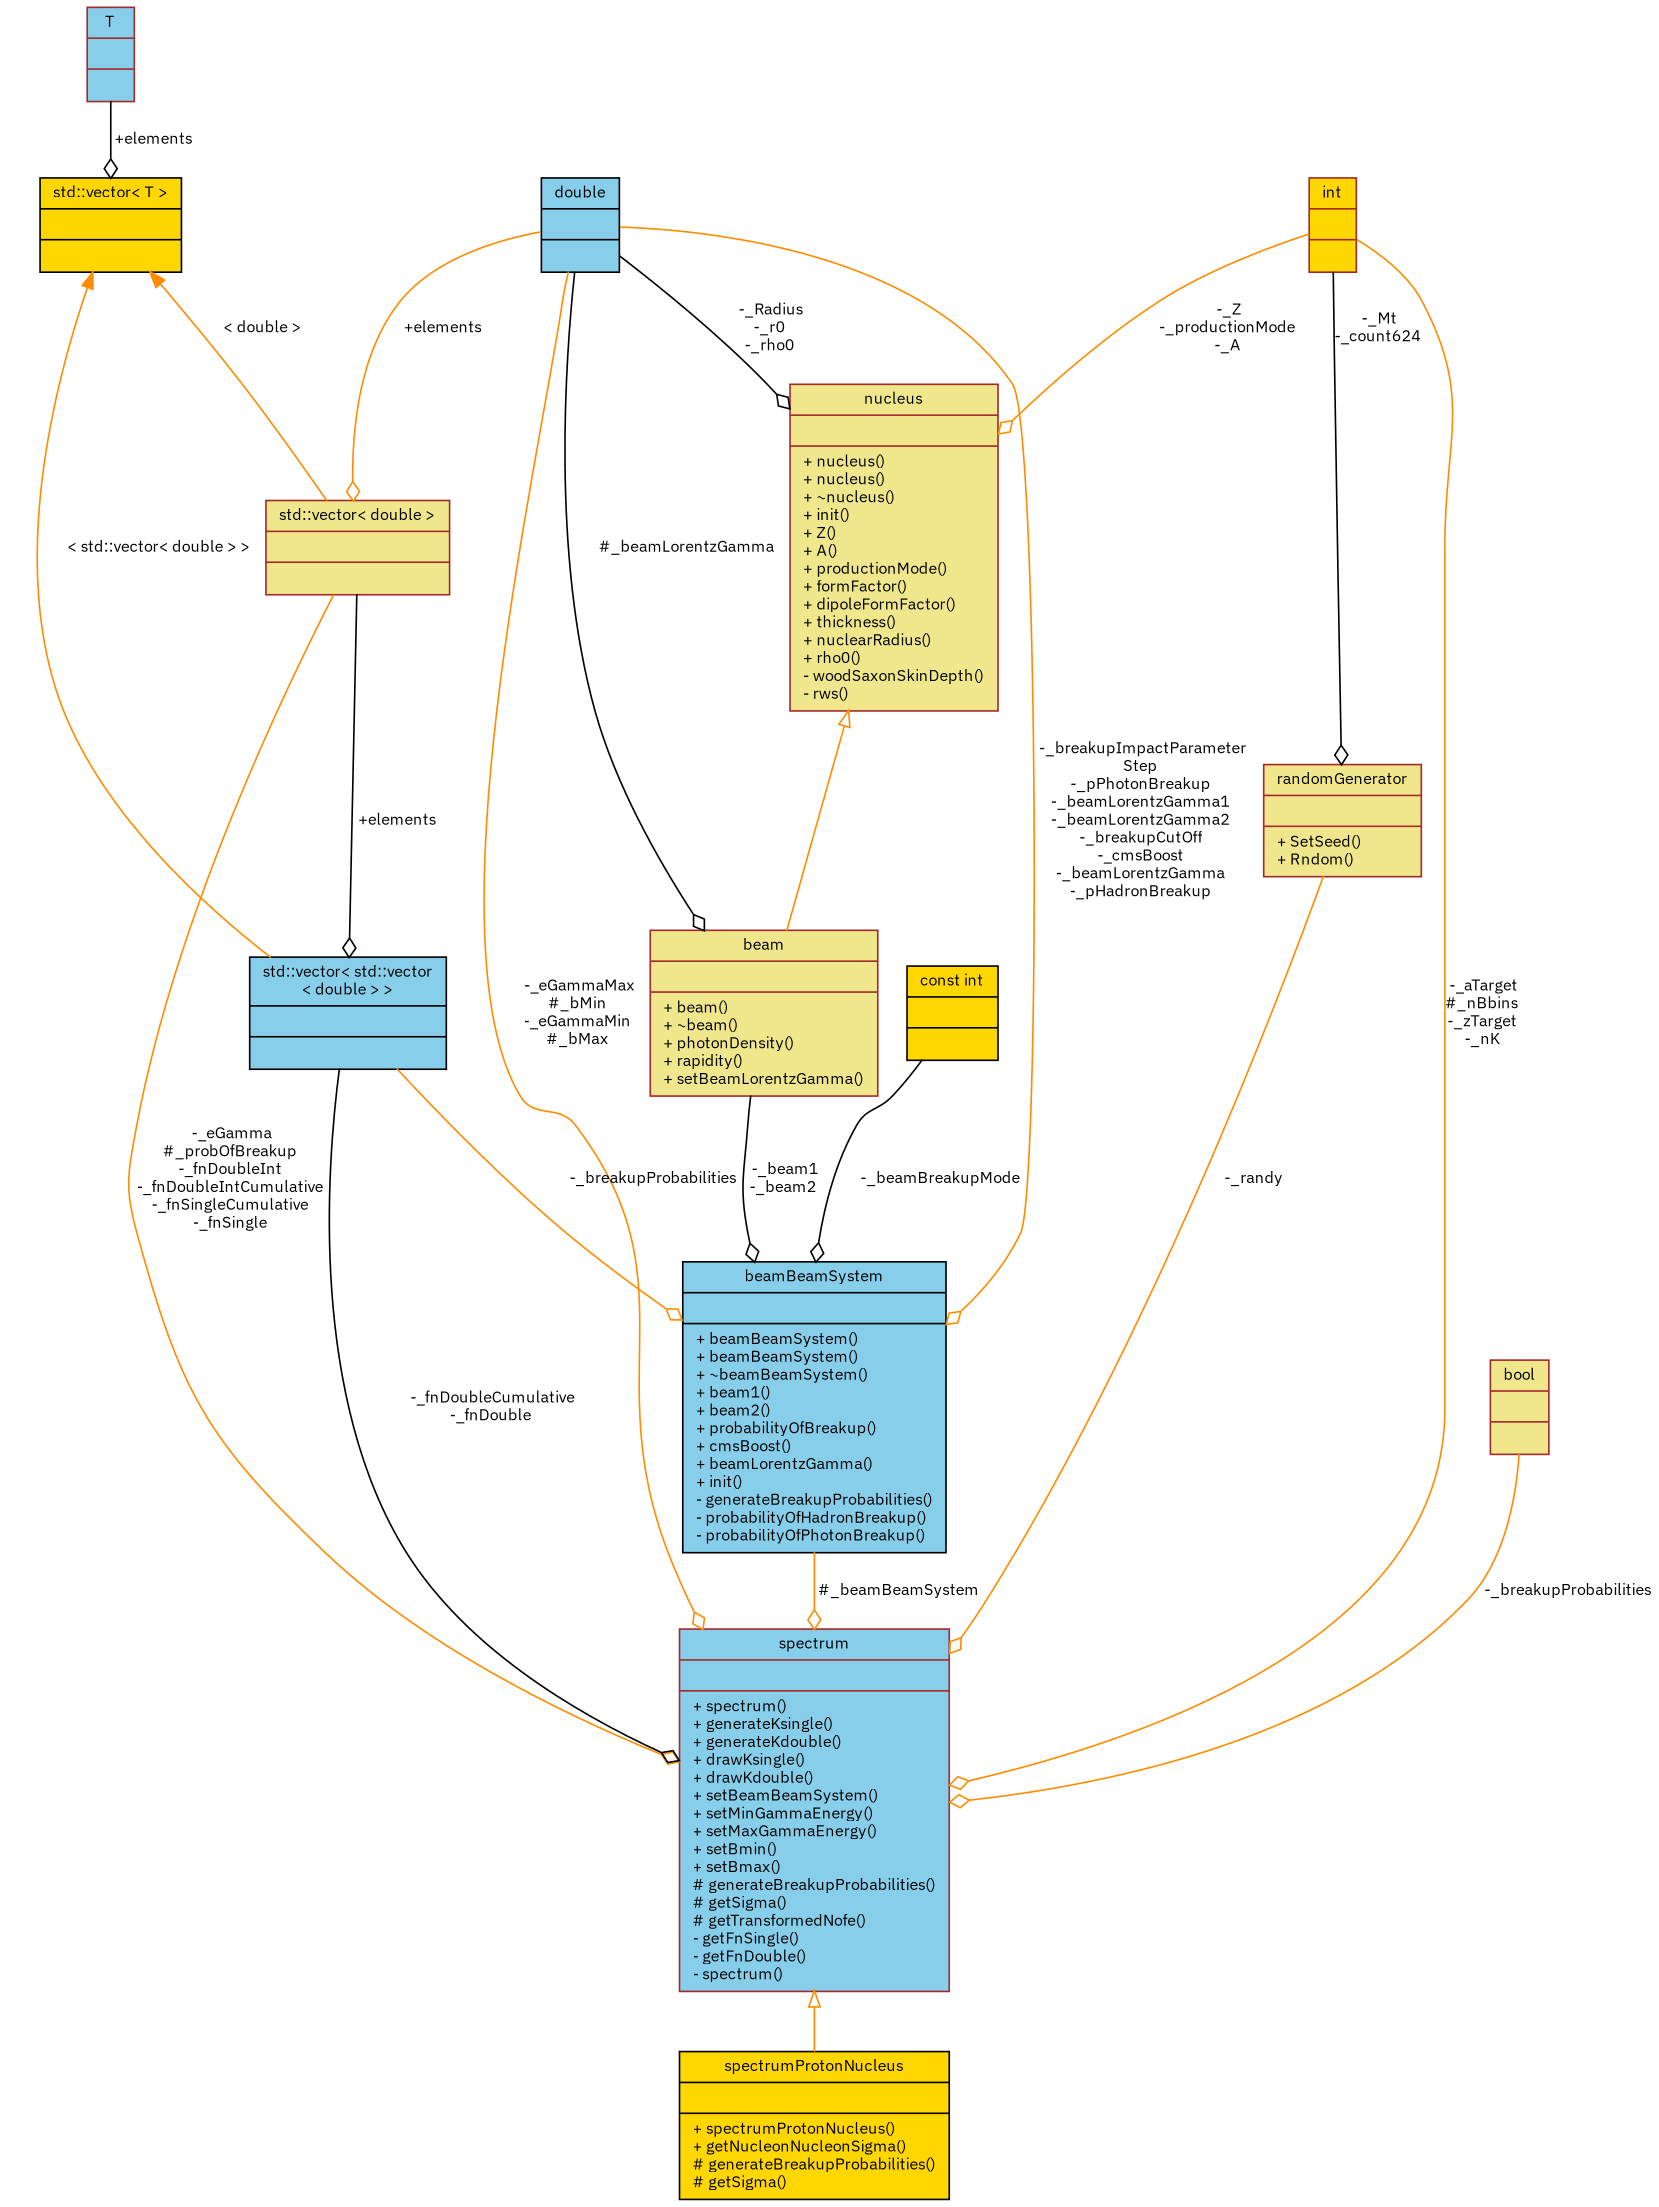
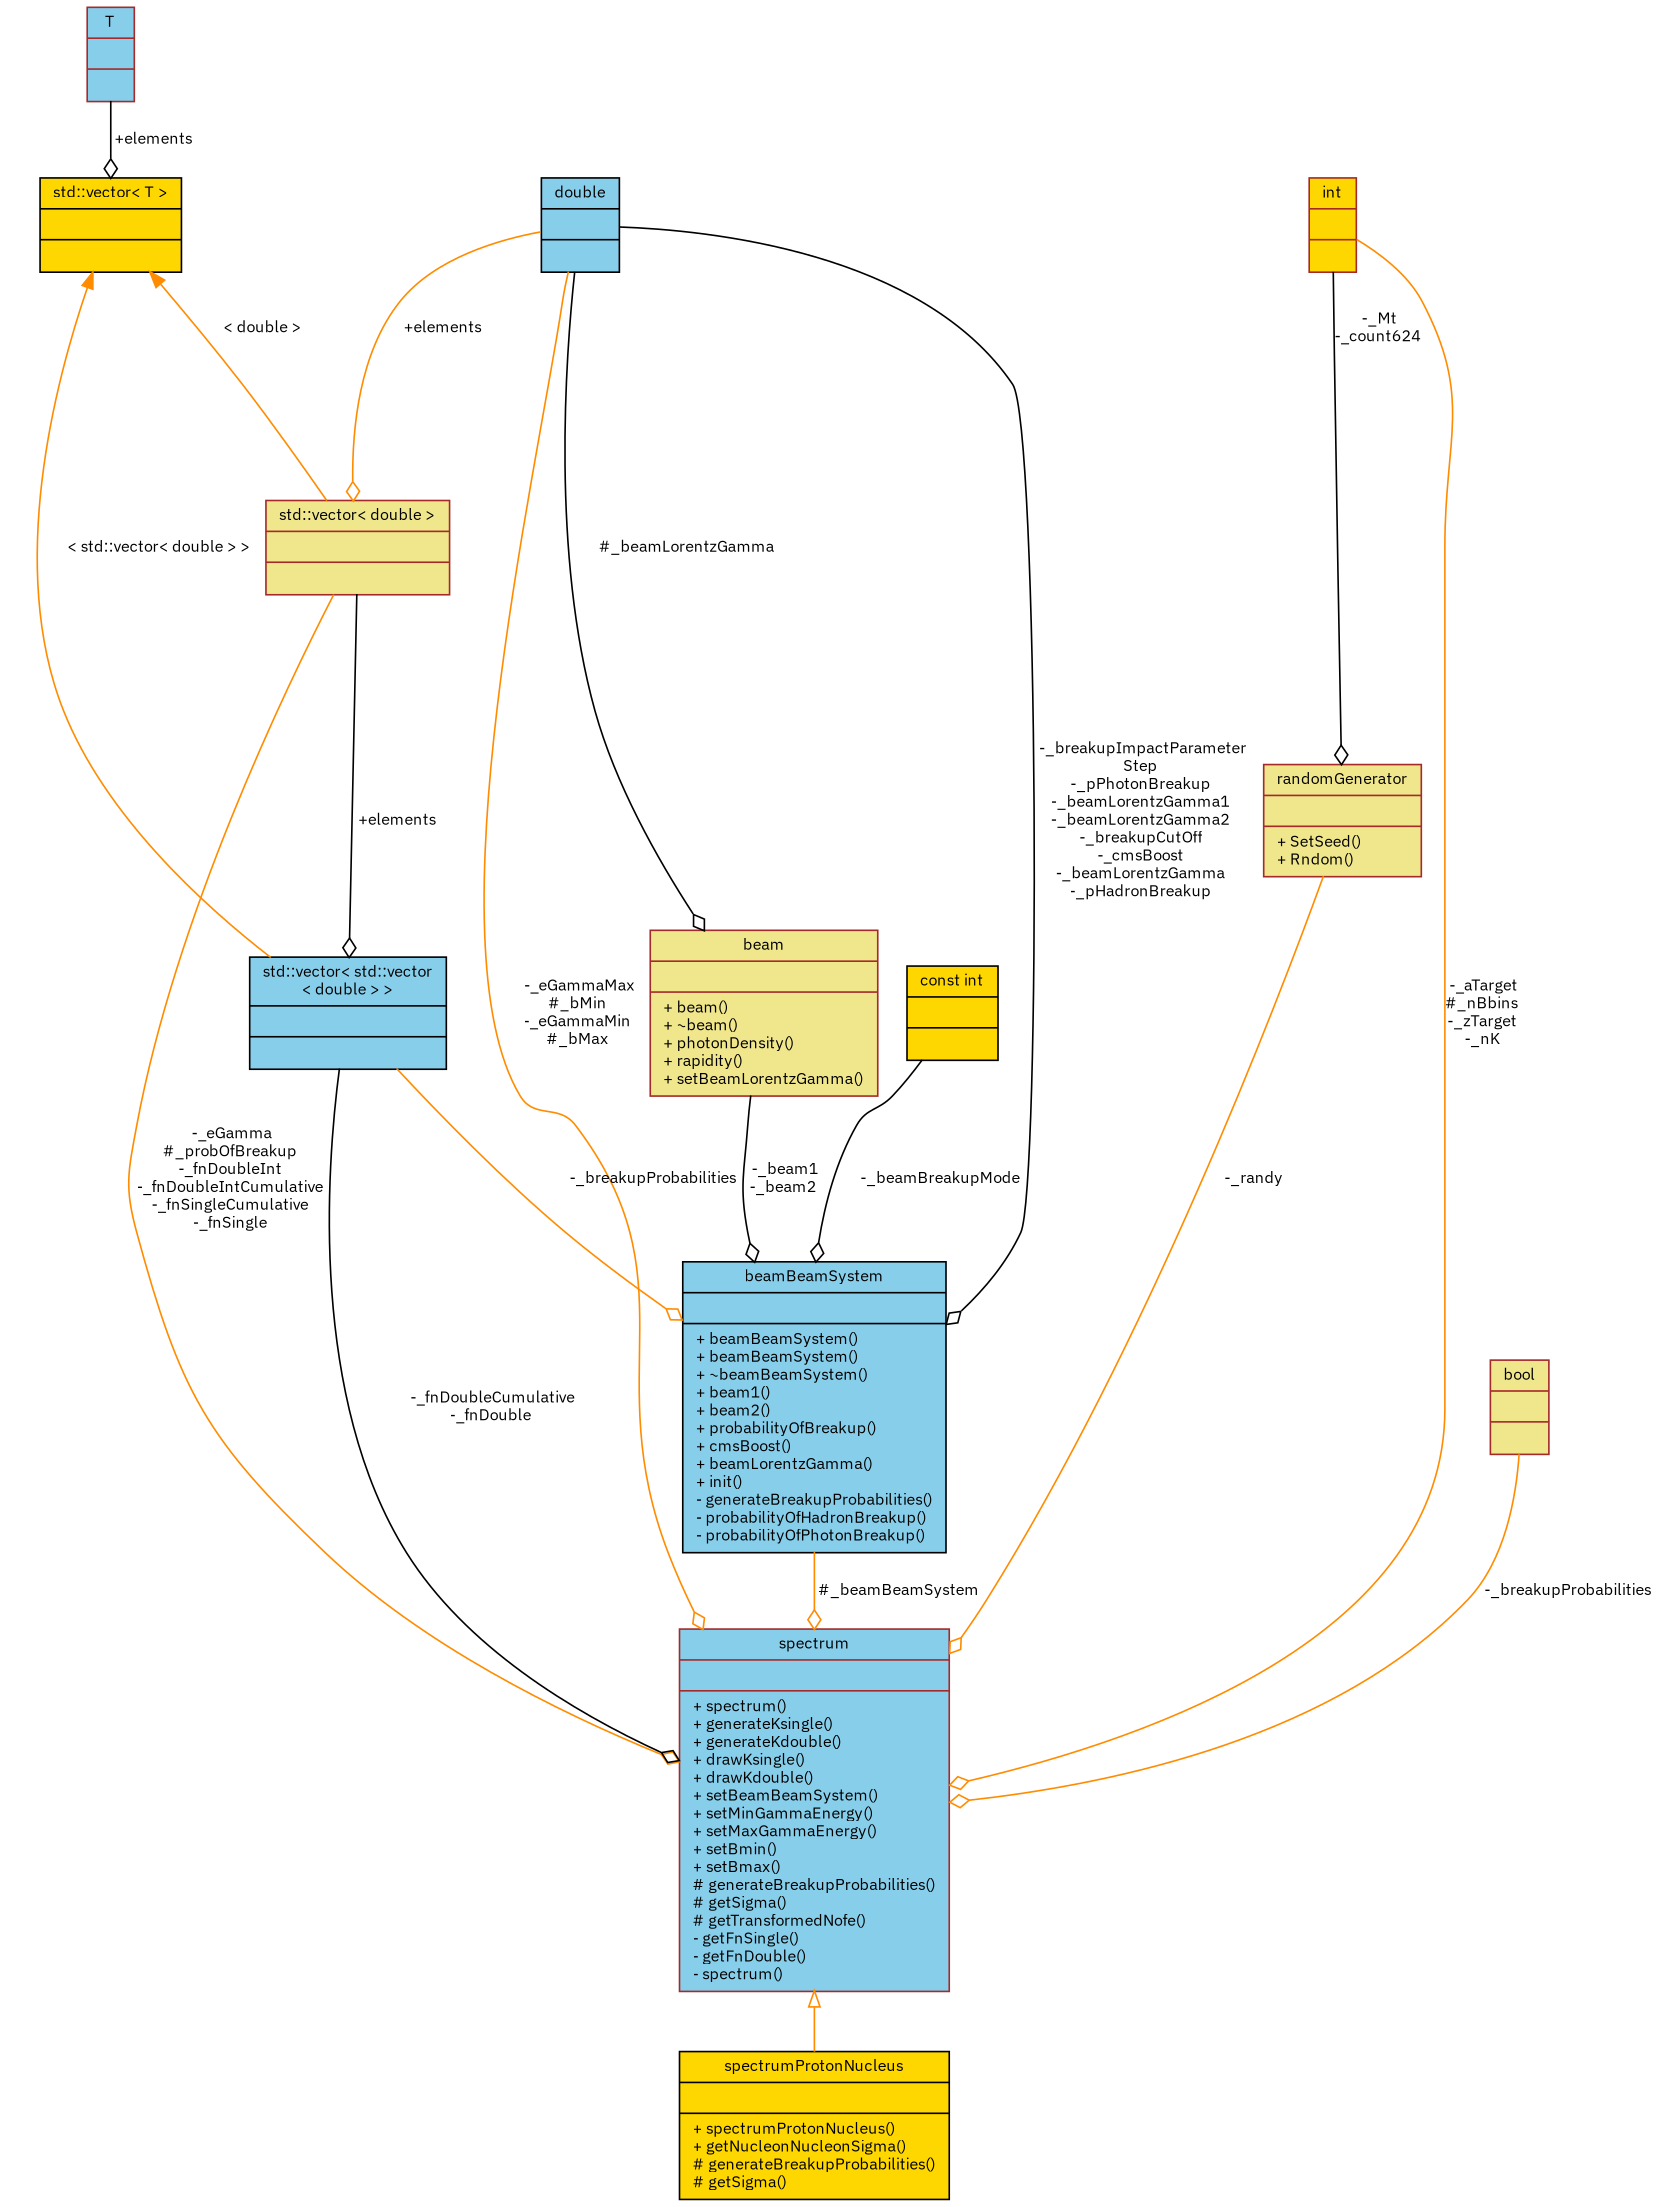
node "nucleus": removed
edge "double" -> "beamBeamSystem": color darkorange -> black
